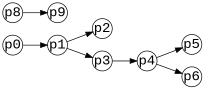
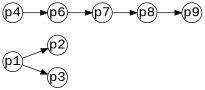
node "p7": added
node "p5": removed
node "p0": removed
edge "p3" -> "p4": removed
